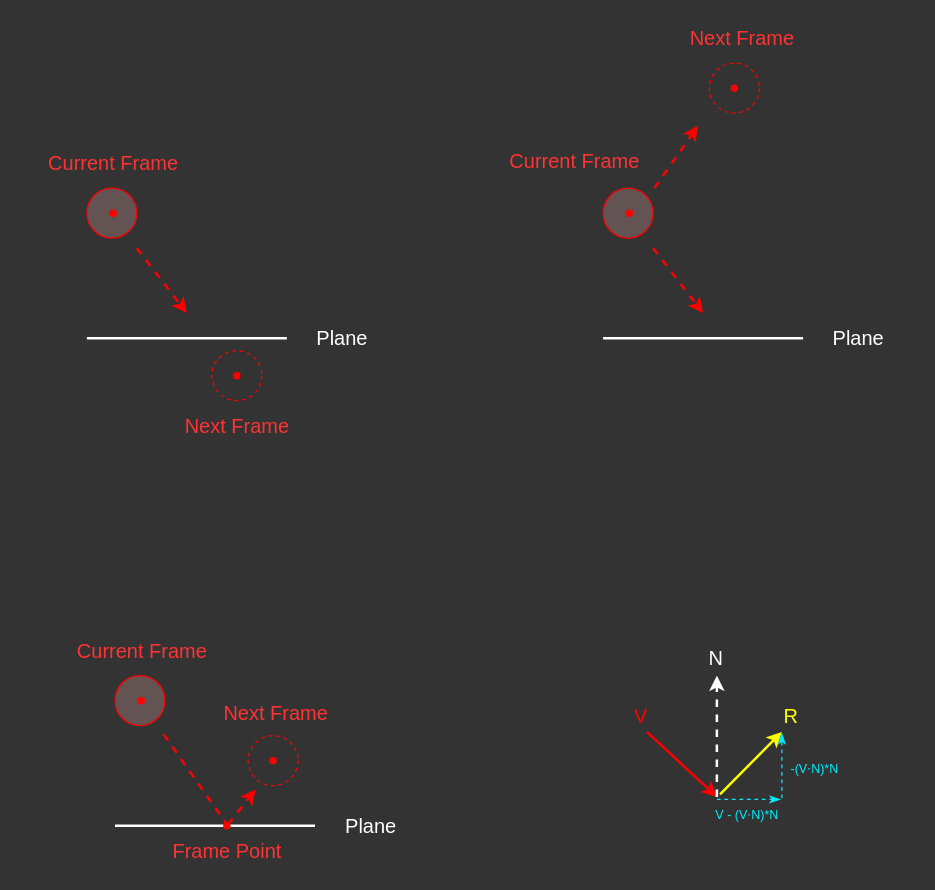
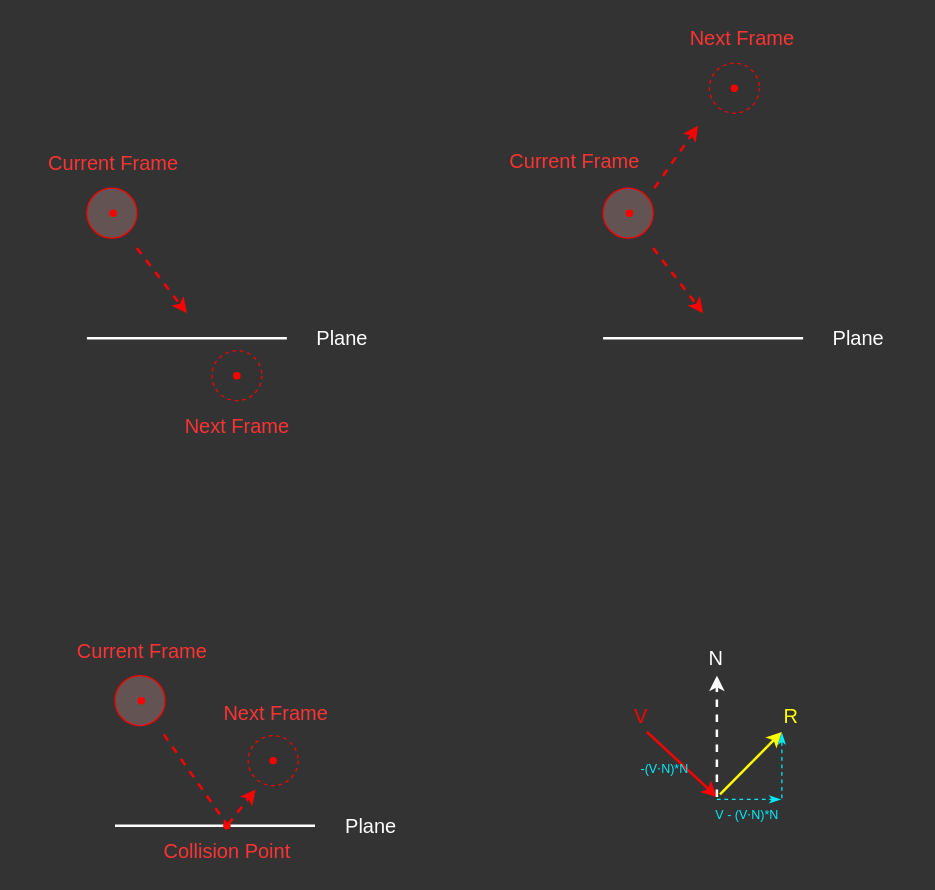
node "-(V⋅N)*N": moved (814, 768) -> (664, 768)
node "Frame Point": label "Frame Point" -> "Collision Point"
